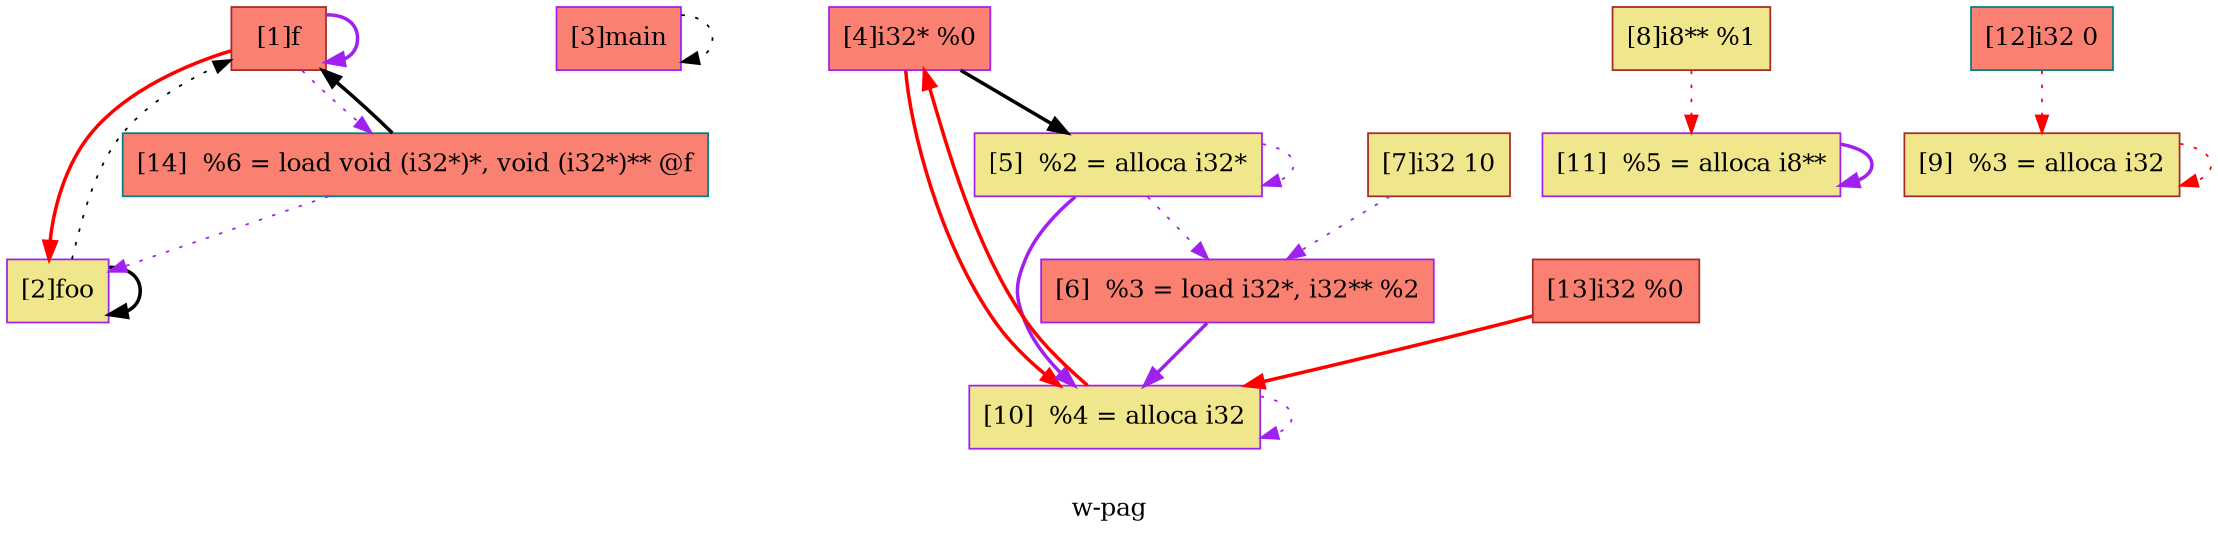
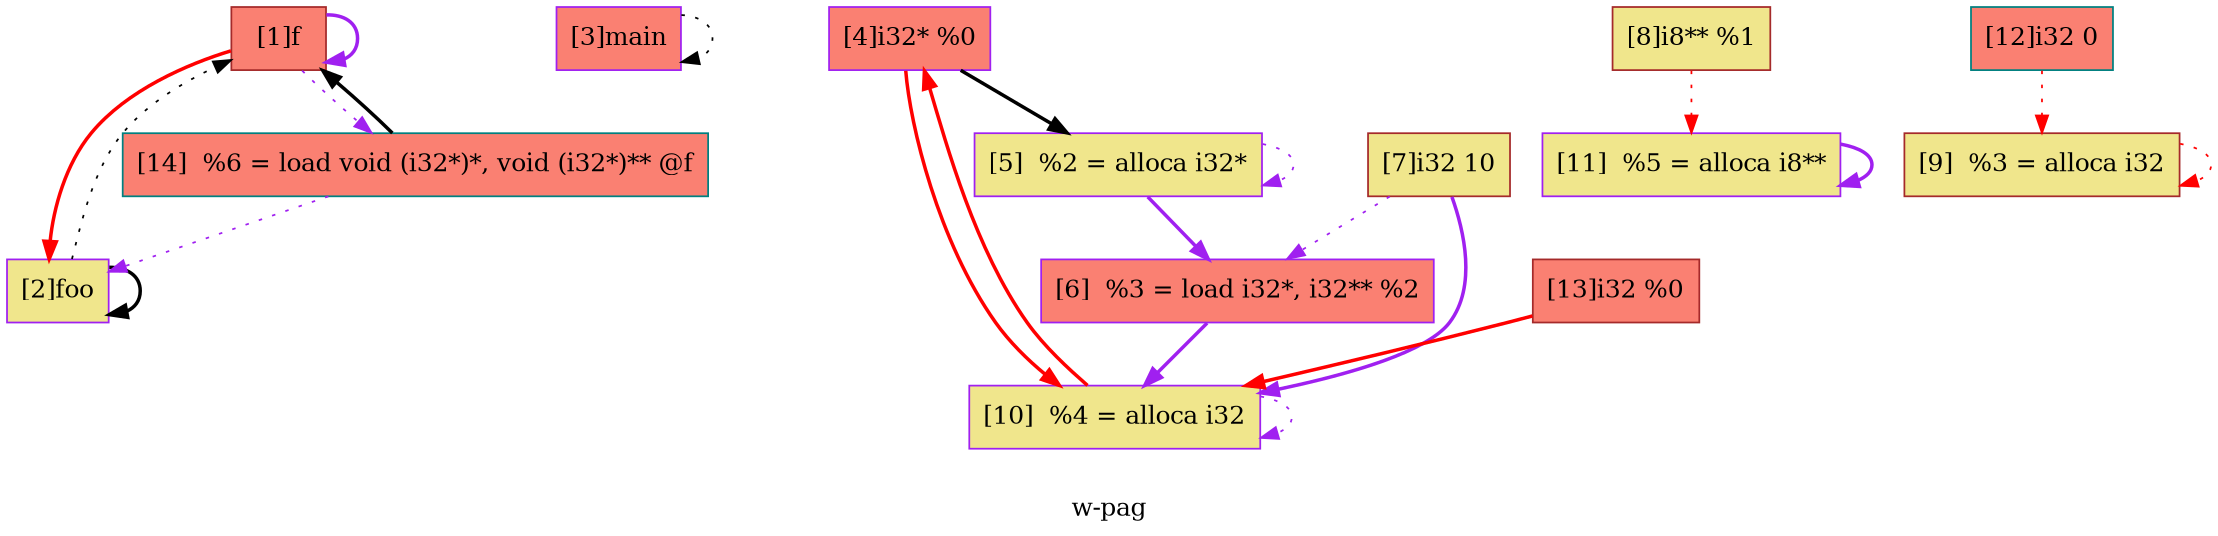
edge "[5]  %2 = alloca i32*" -> "[6]  %3 = load i32*, i32** %2": style dotted -> bold
edge "[5]  %2 = alloca i32*" -> "[10]  %4 = alloca i32": now "[7]i32 10" -> "[10]  %4 = alloca i32"
